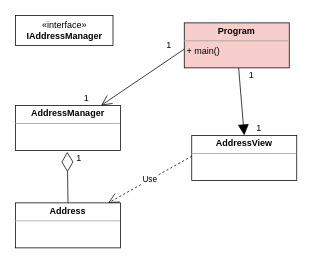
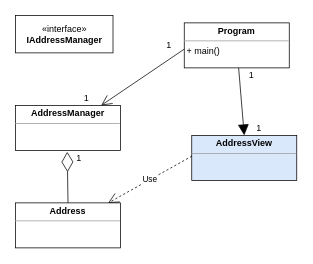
node "«interface» IAddressManager": size 98x30 -> 98x38
node "Program + main()": fillcolor #f8cecc -> #ffffff
node "AddressView": fillcolor #ffffff -> #dae8fc
